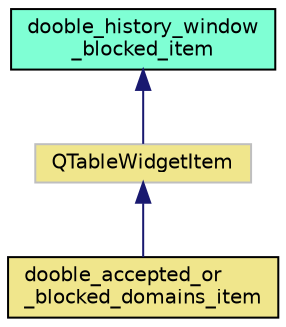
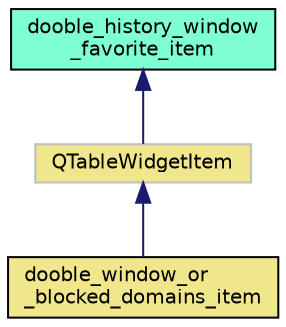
node "dooble_history_window _blocked_item": label "dooble_history_window _blocked_item" -> "dooble_history_window _favorite_item"
node "dooble_accepted_or _blocked_domains_item": label "dooble_accepted_or _blocked_domains_item" -> "dooble_window_or _blocked_domains_item"
